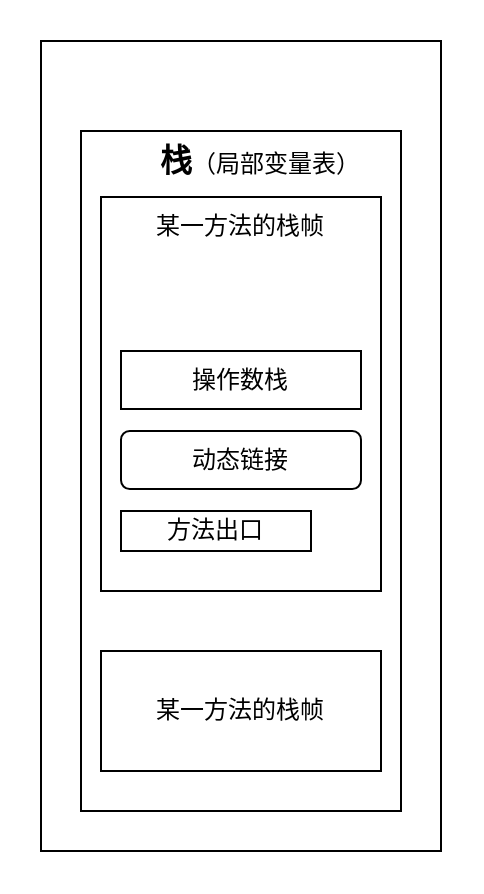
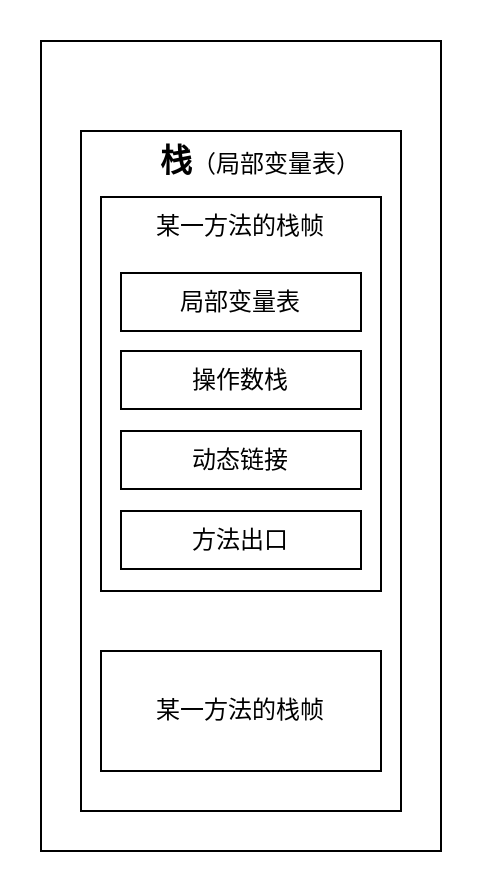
node "局部变量表": added
node "动态链接": shape rounded rectangle -> rectangle
node "方法出口": size 190x40 -> 240x58
